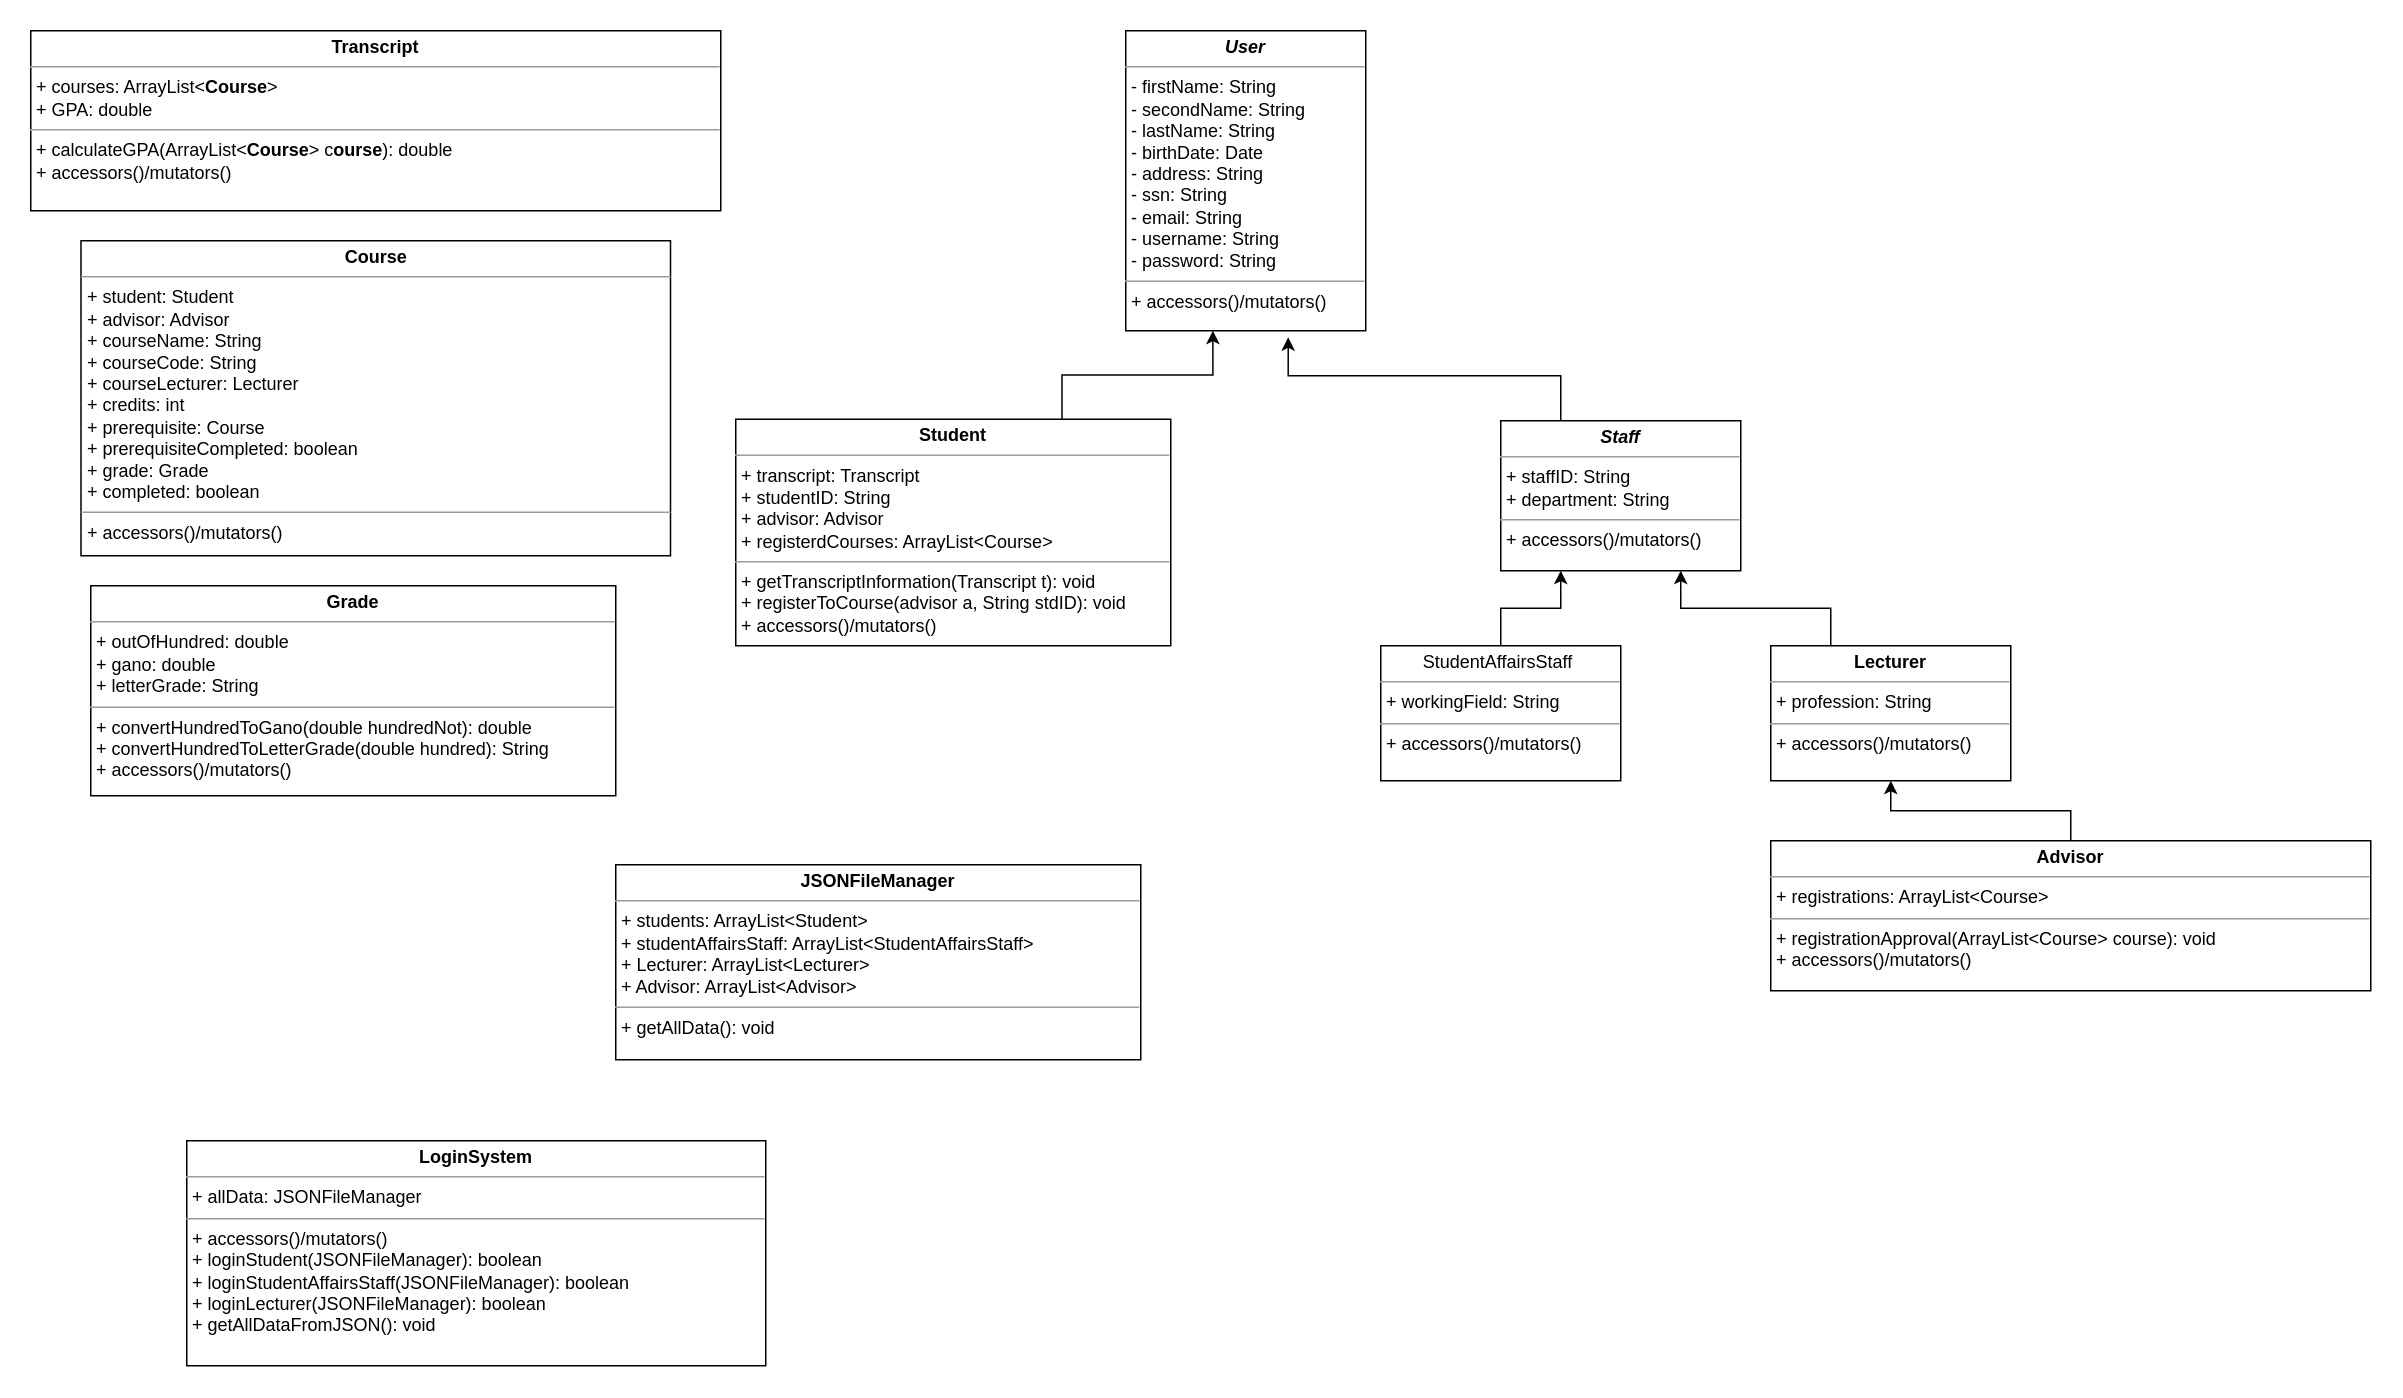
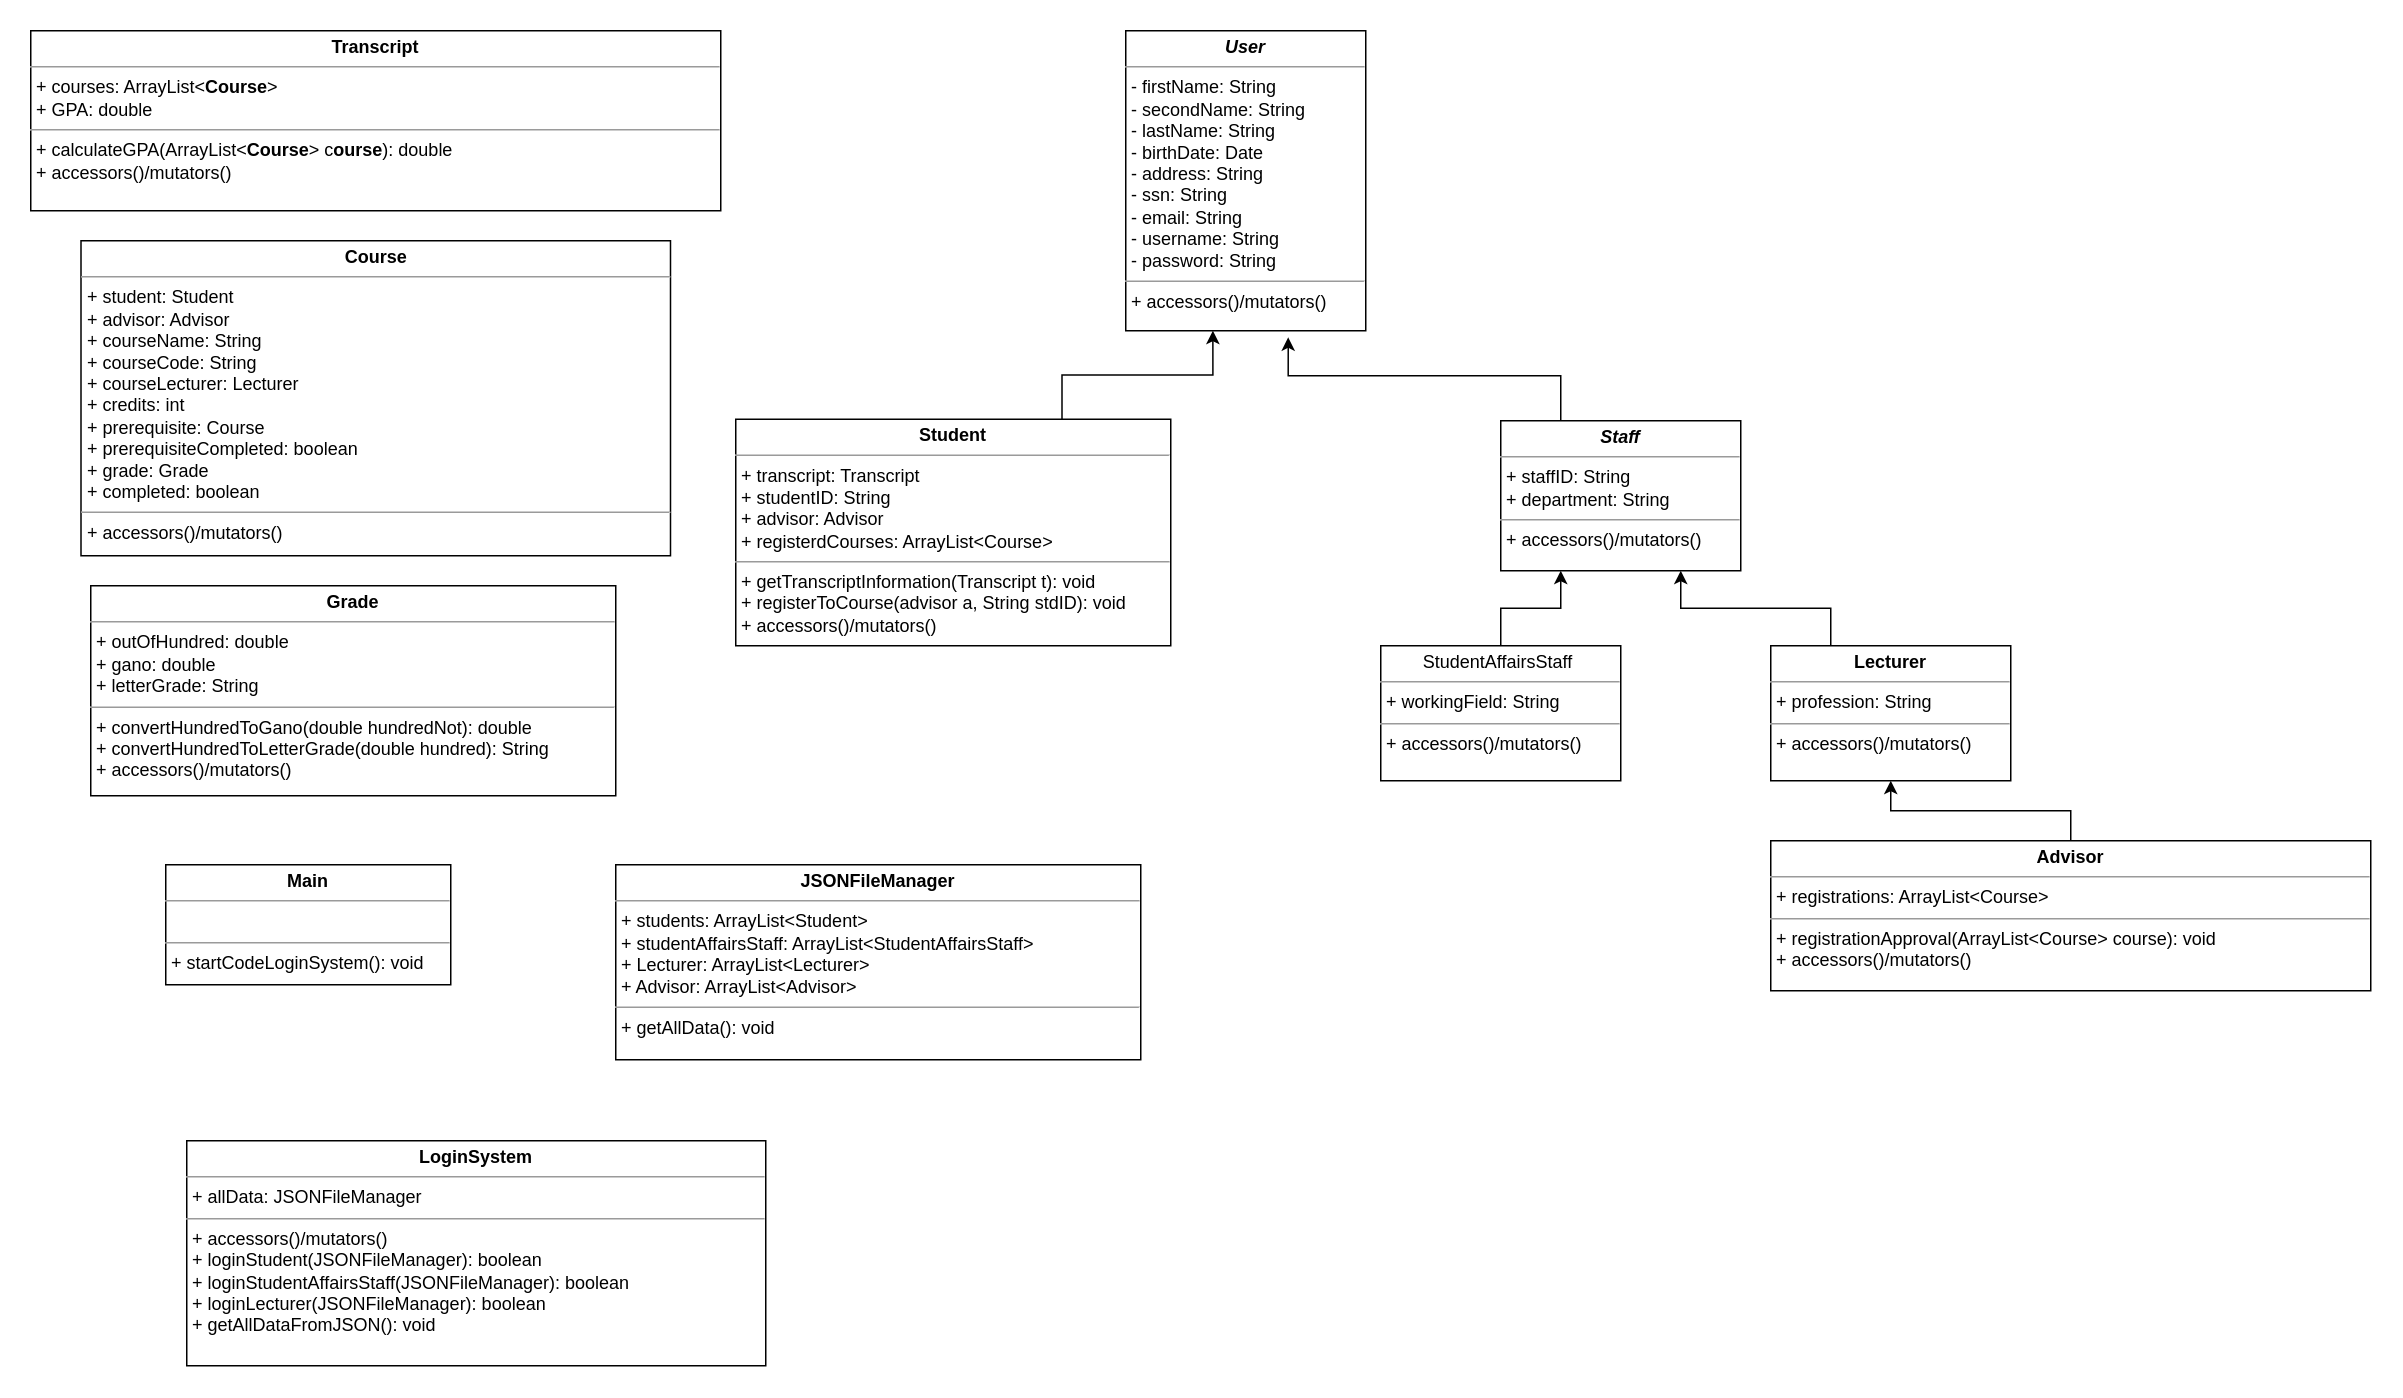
node "Main + startCodeLoginSystem(): void": added
